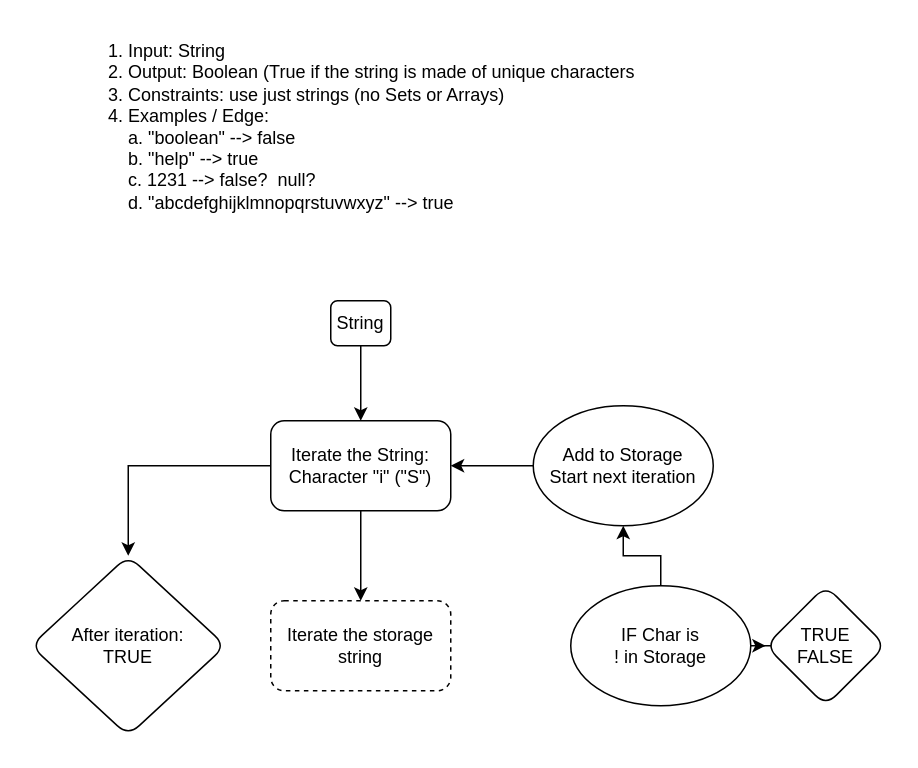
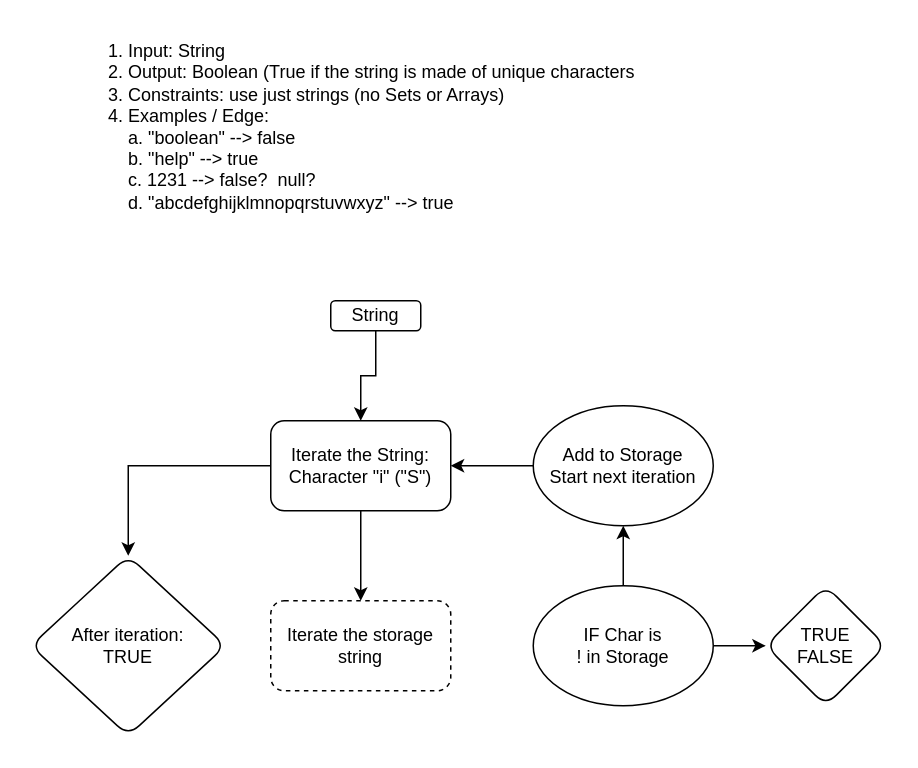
node "String": size 60x45 -> 90x30
node "IF Char is ! in Storage": moved (661, 646) -> (623, 646)
